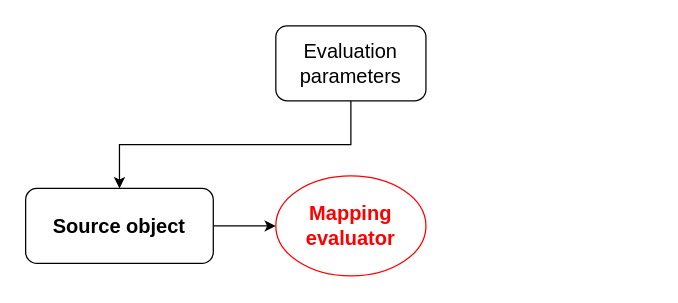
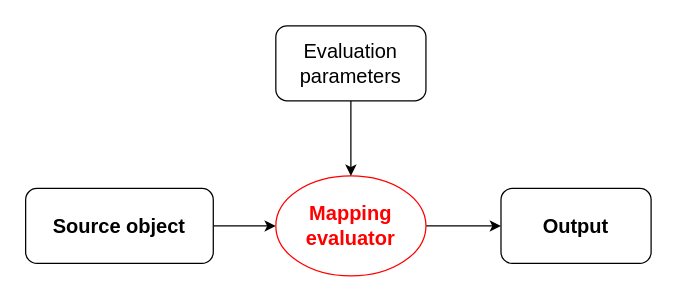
edge "Evaluation parameters" -> "Source object": now "Evaluation parameters" -> "Mapping evaluator"
edge "Mapping evaluator" -> "Output": added
node "Output": added
